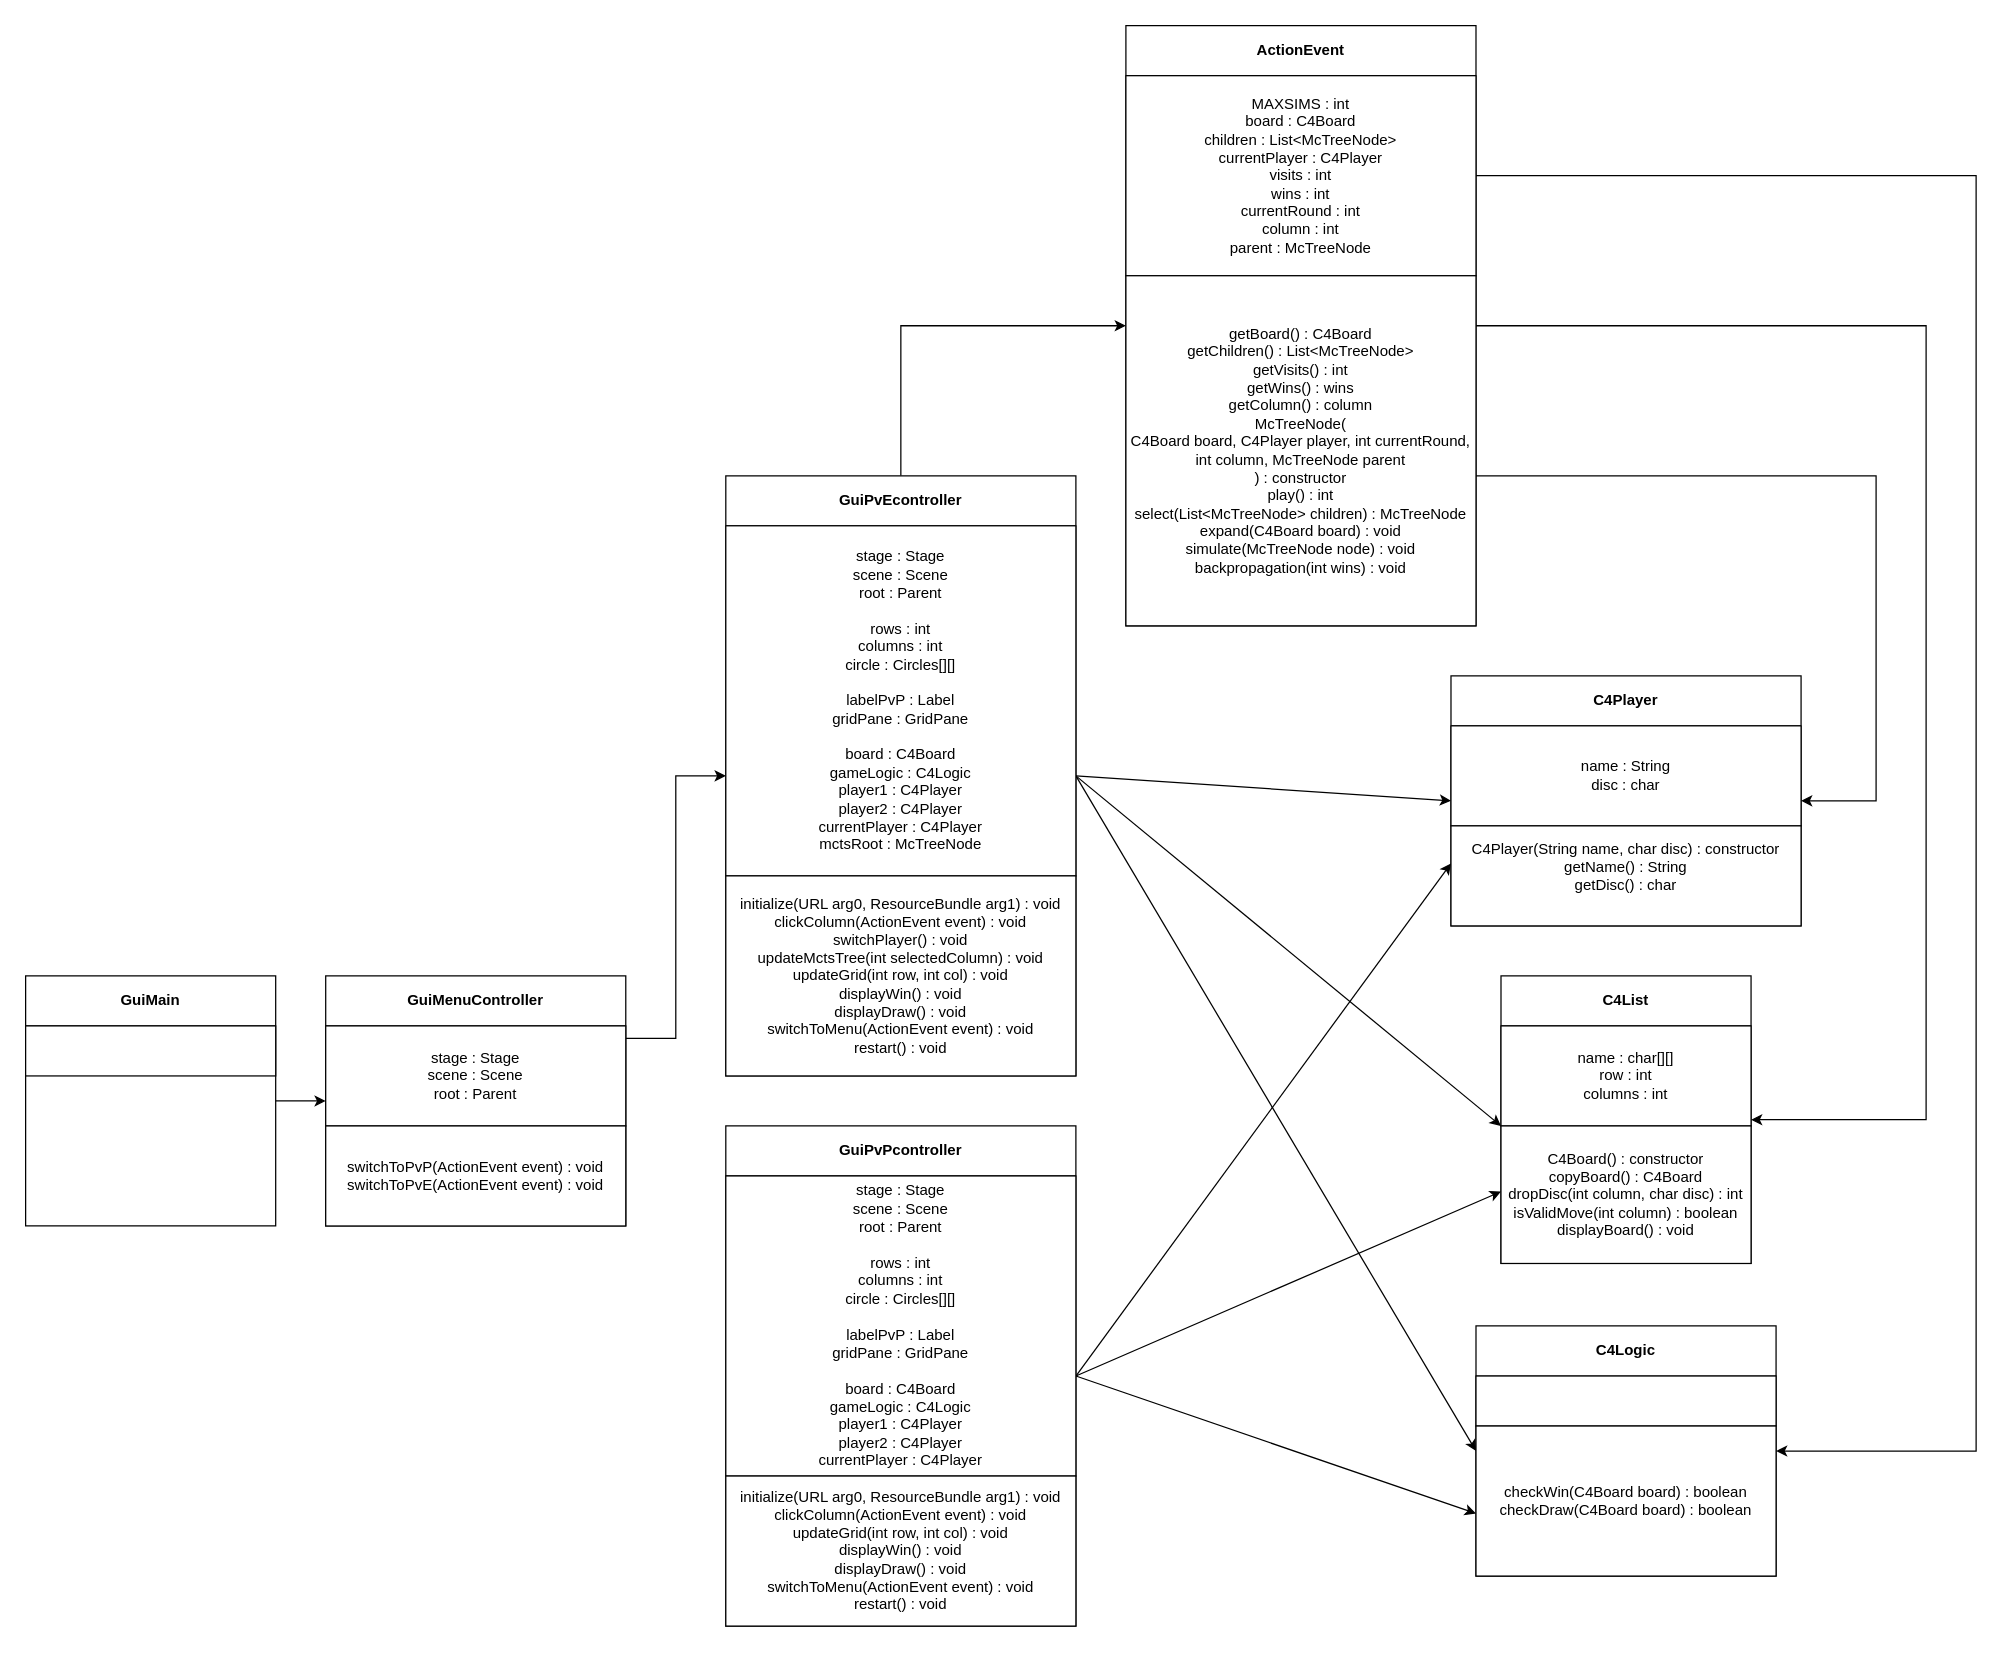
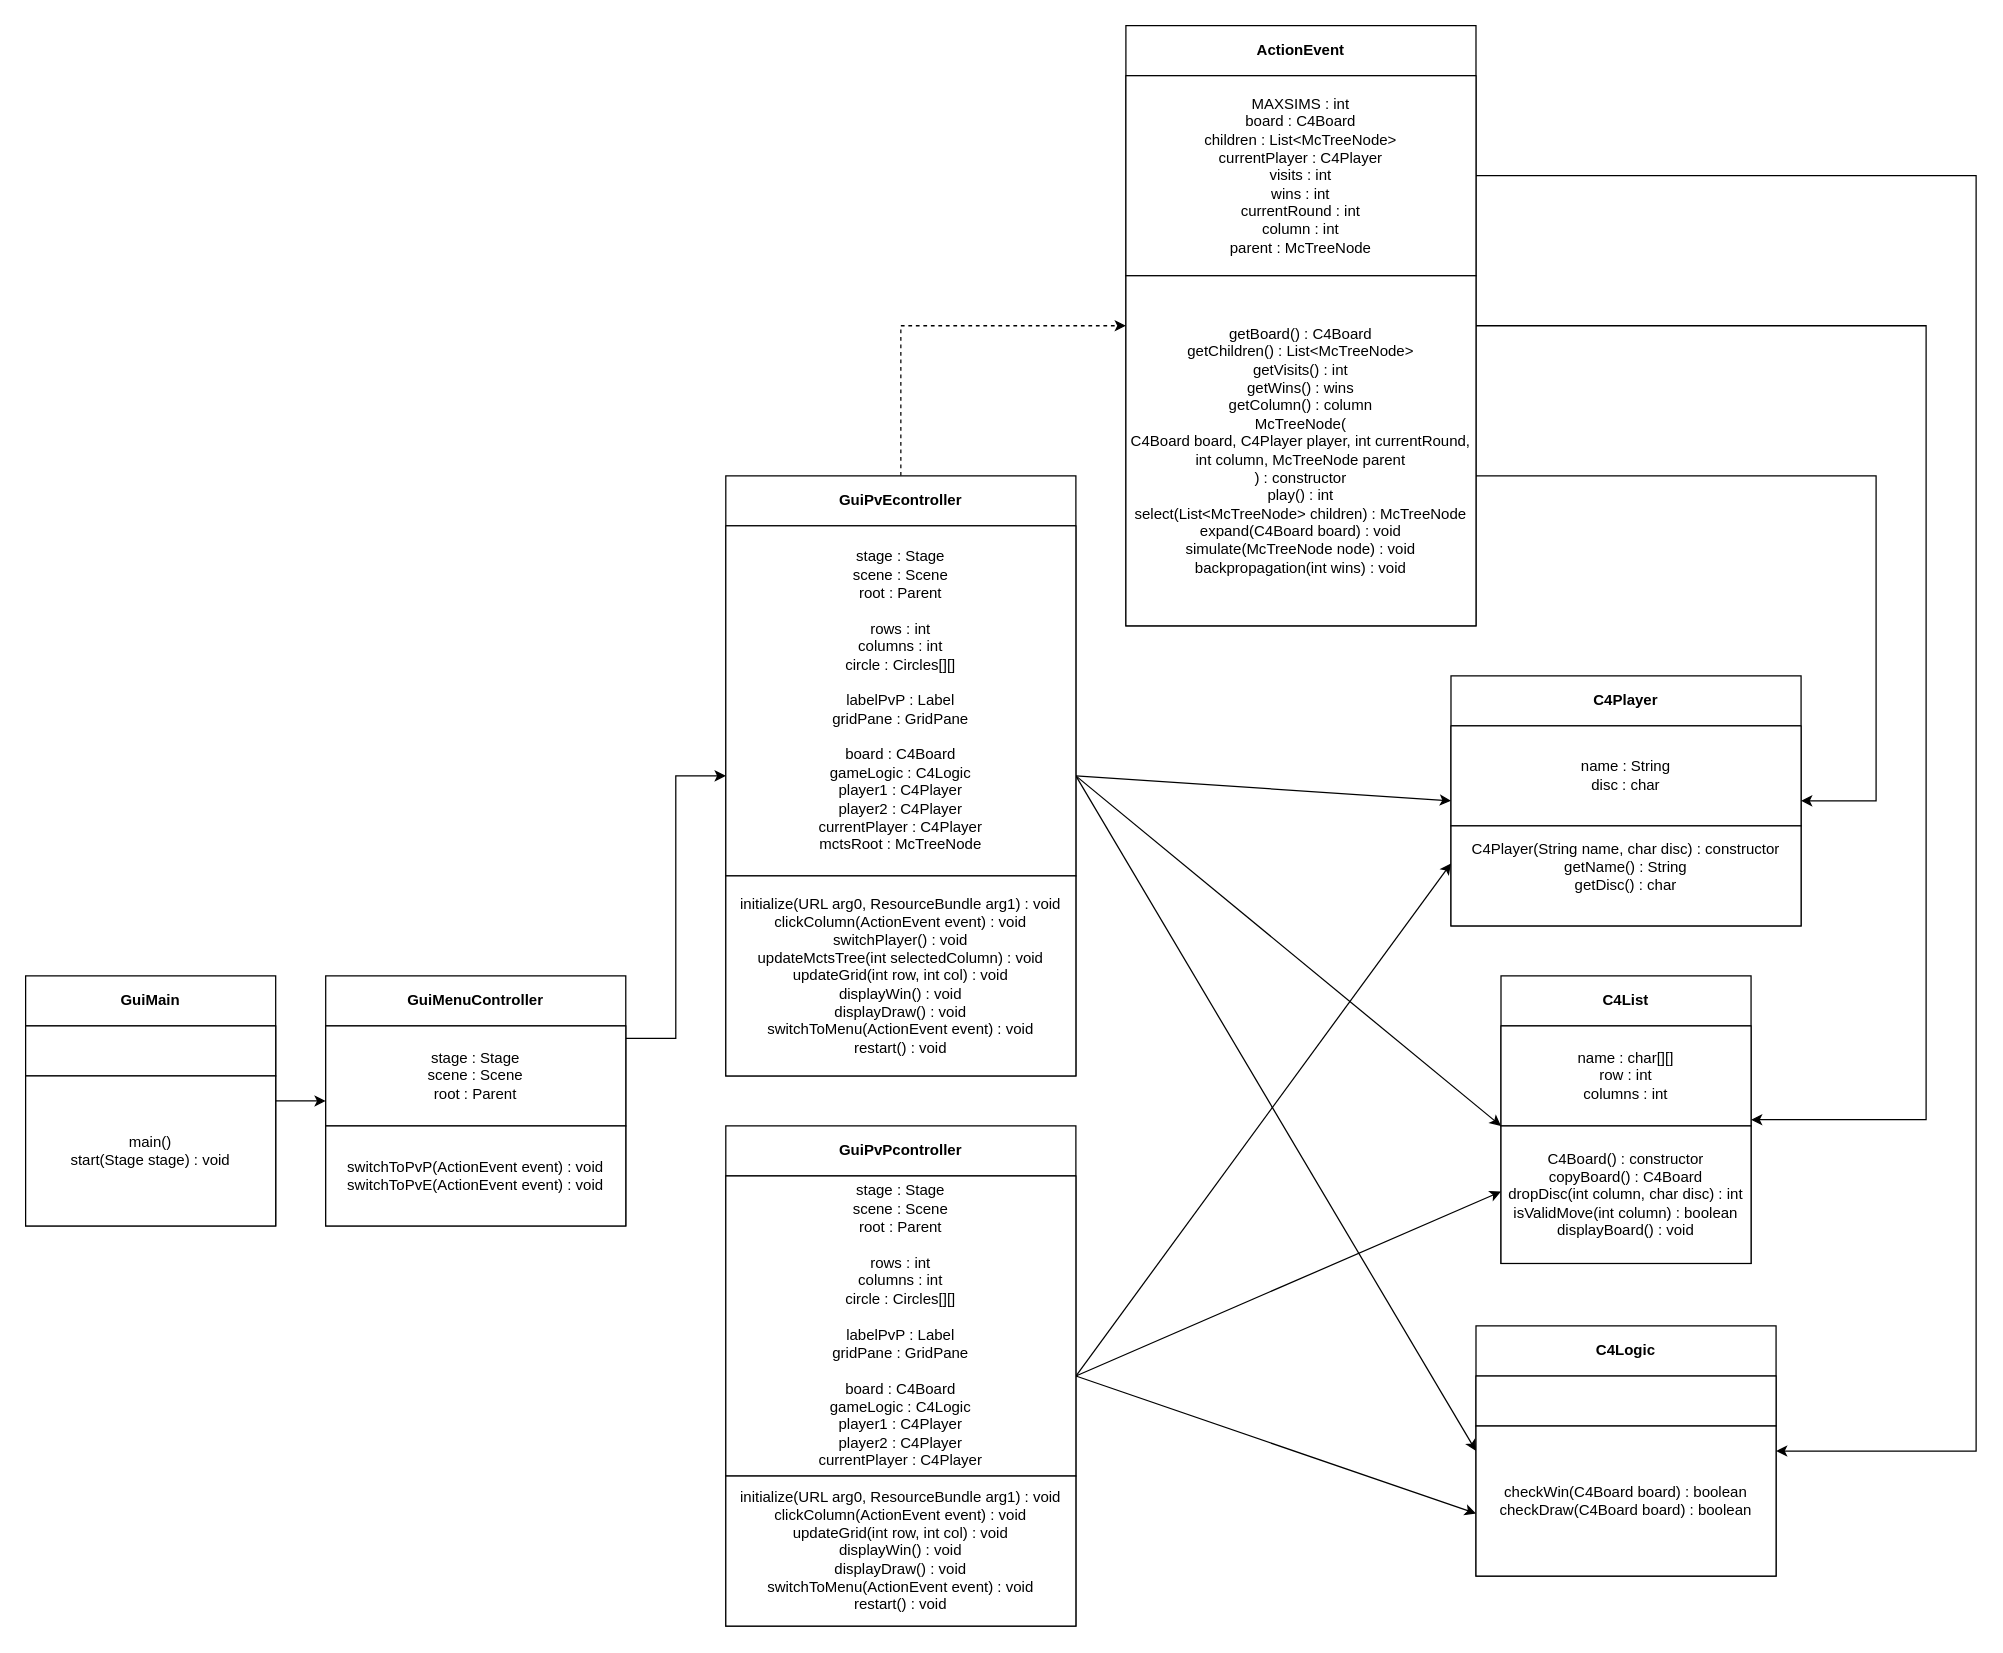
edge "GuiPvEcontroller" -> "ActionEvent": style solid -> dashed
node "main() start(Stage stage) : void": added
